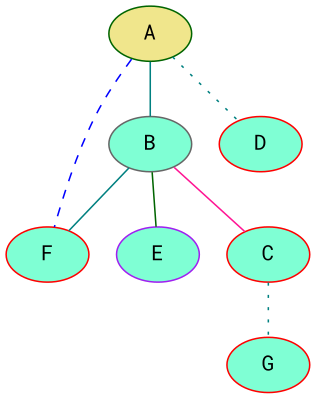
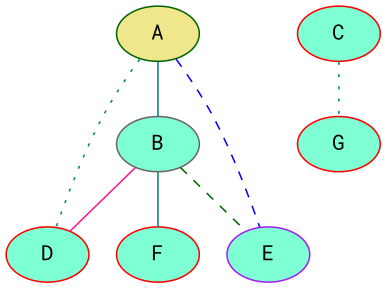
edge "A" -- "F": now "A" -- "E"
edge "B" -- "E": style solid -> dashed
edge "B" -- "C": now "B" -- "D"
